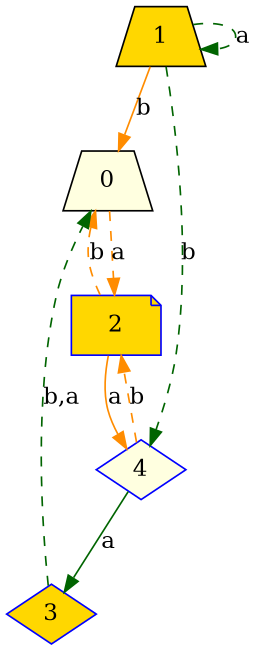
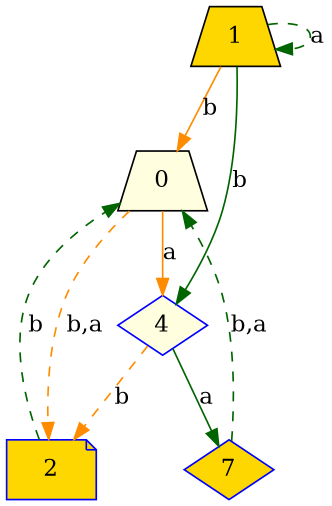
edge "1" -> "4": style dashed -> solid
edge "0" -> "2": label "a" -> "b,a"
edge "2" -> "0": color darkorange -> darkgreen
edge "2" -> "4": now "0" -> "4"
node "3": label "3" -> "7"
